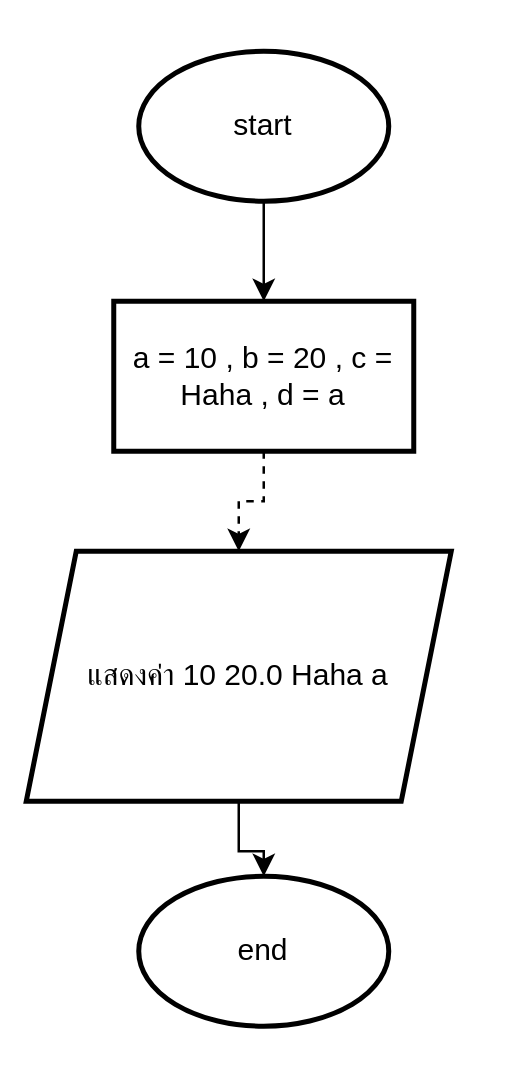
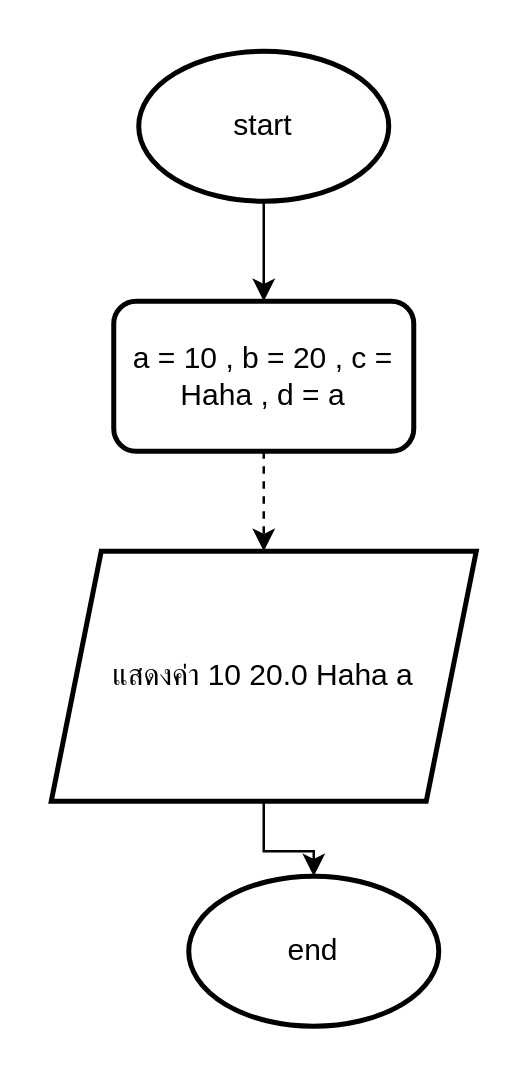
node "a = 10 , b = 20 , c = Haha , d = a": shape rectangle -> rounded rectangle
node "แสดงค่า 10 20.0 Haha a": moved (239, 676) -> (264, 676)
node "end": moved (264, 951) -> (314, 951)
